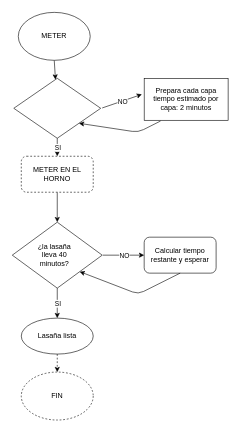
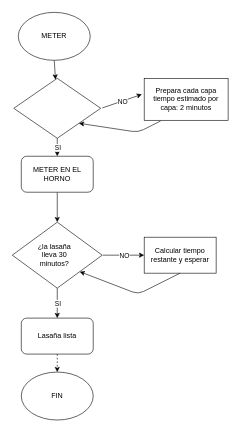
node "METER EN EL HORNO": style dashed -> solid
node "¿la lasaña lleva 40 minutos?": label "¿la lasaña lleva 40 minutos?" -> "¿la lasaña lleva 30 minutos?"
node "Calcular tiempo restante y esperar": shape rounded rectangle -> rectangle
node "Lasaña lista": shape ellipse -> rounded rectangle
node "FIN": style dashed -> solid
